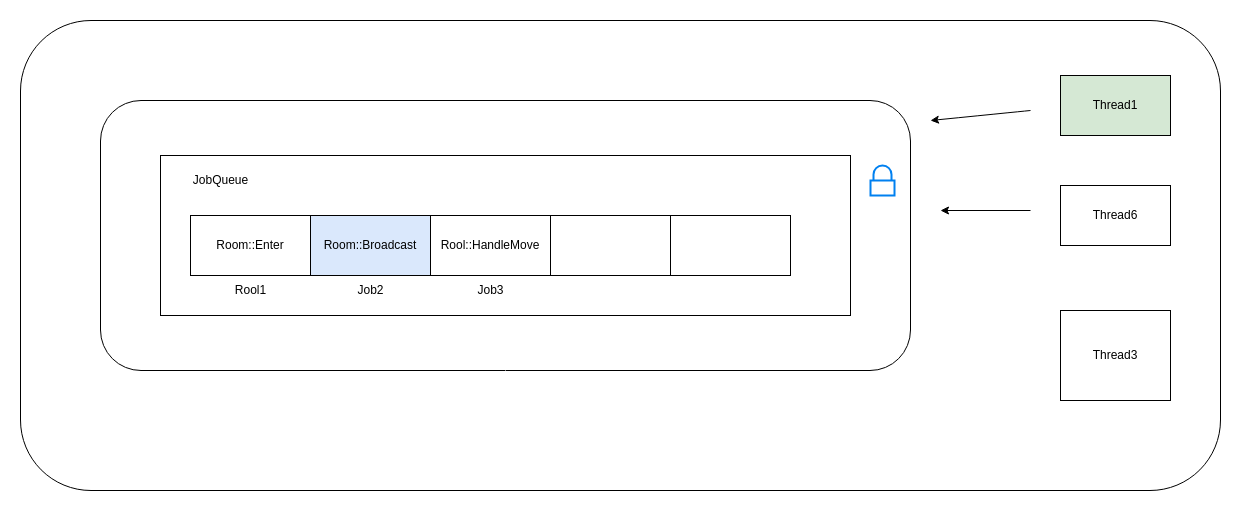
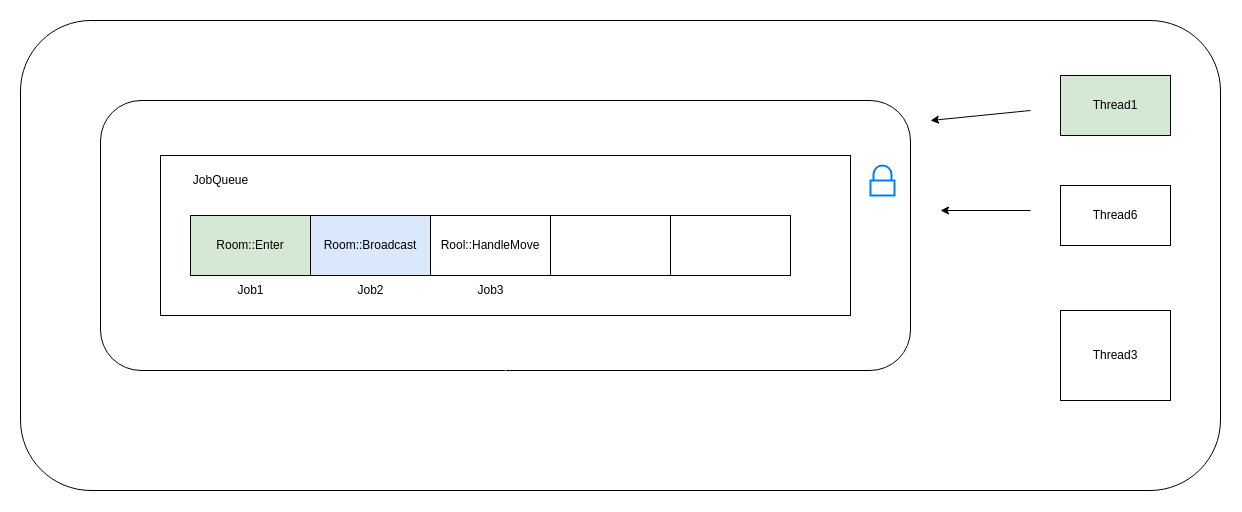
node "Room::Enter": fillcolor #ffffff -> #d5e8d4
node "Rool1": label "Rool1" -> "Job1"
